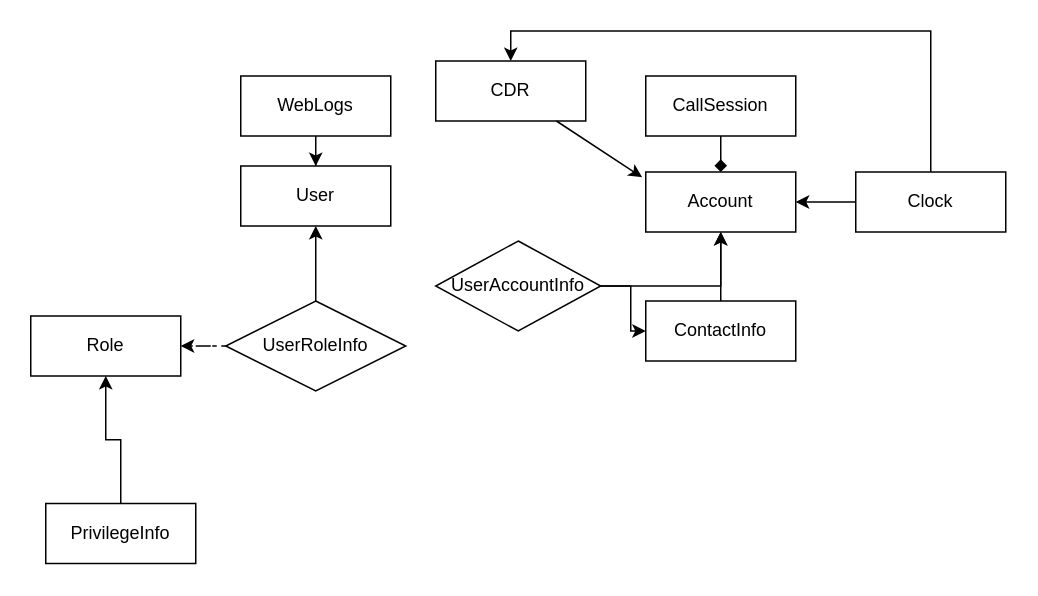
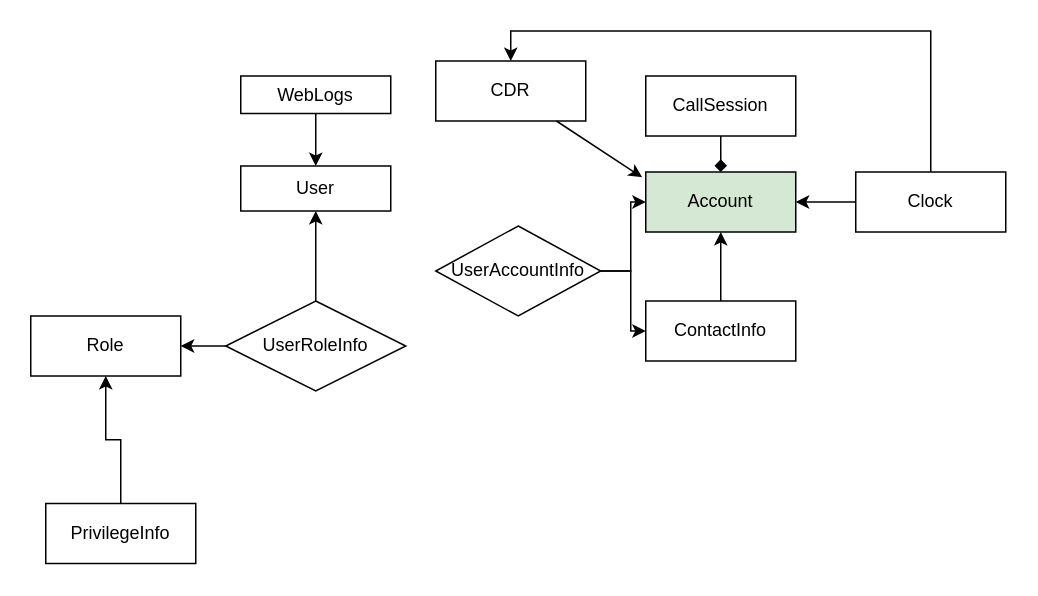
node "WebLogs": size 150x60 -> 150x38
node "User": size 150x60 -> 150x45
node "Account": fillcolor #ffffff -> #d5e8d4
node "UserAccountInfo": moved (518, 286) -> (518, 271)
edge "UserRoleInfo" -> "Role": style dashed -> solid
